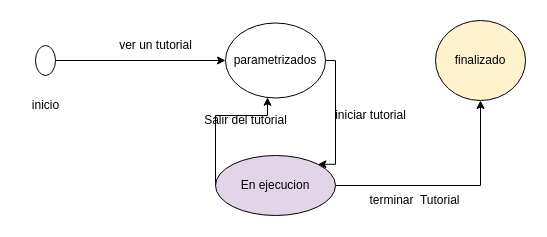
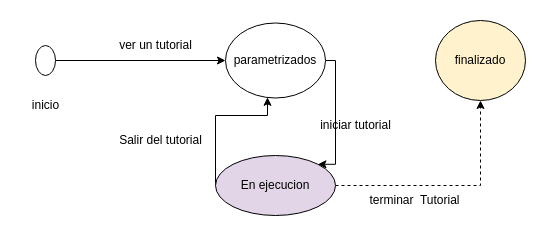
node "iniciar tutorial": moved (371, 116) -> (356, 126)
node "Salir del tutorial": moved (246, 121) -> (161, 141)
edge "En ejecucion" -> "finalizado": style solid -> dashed
